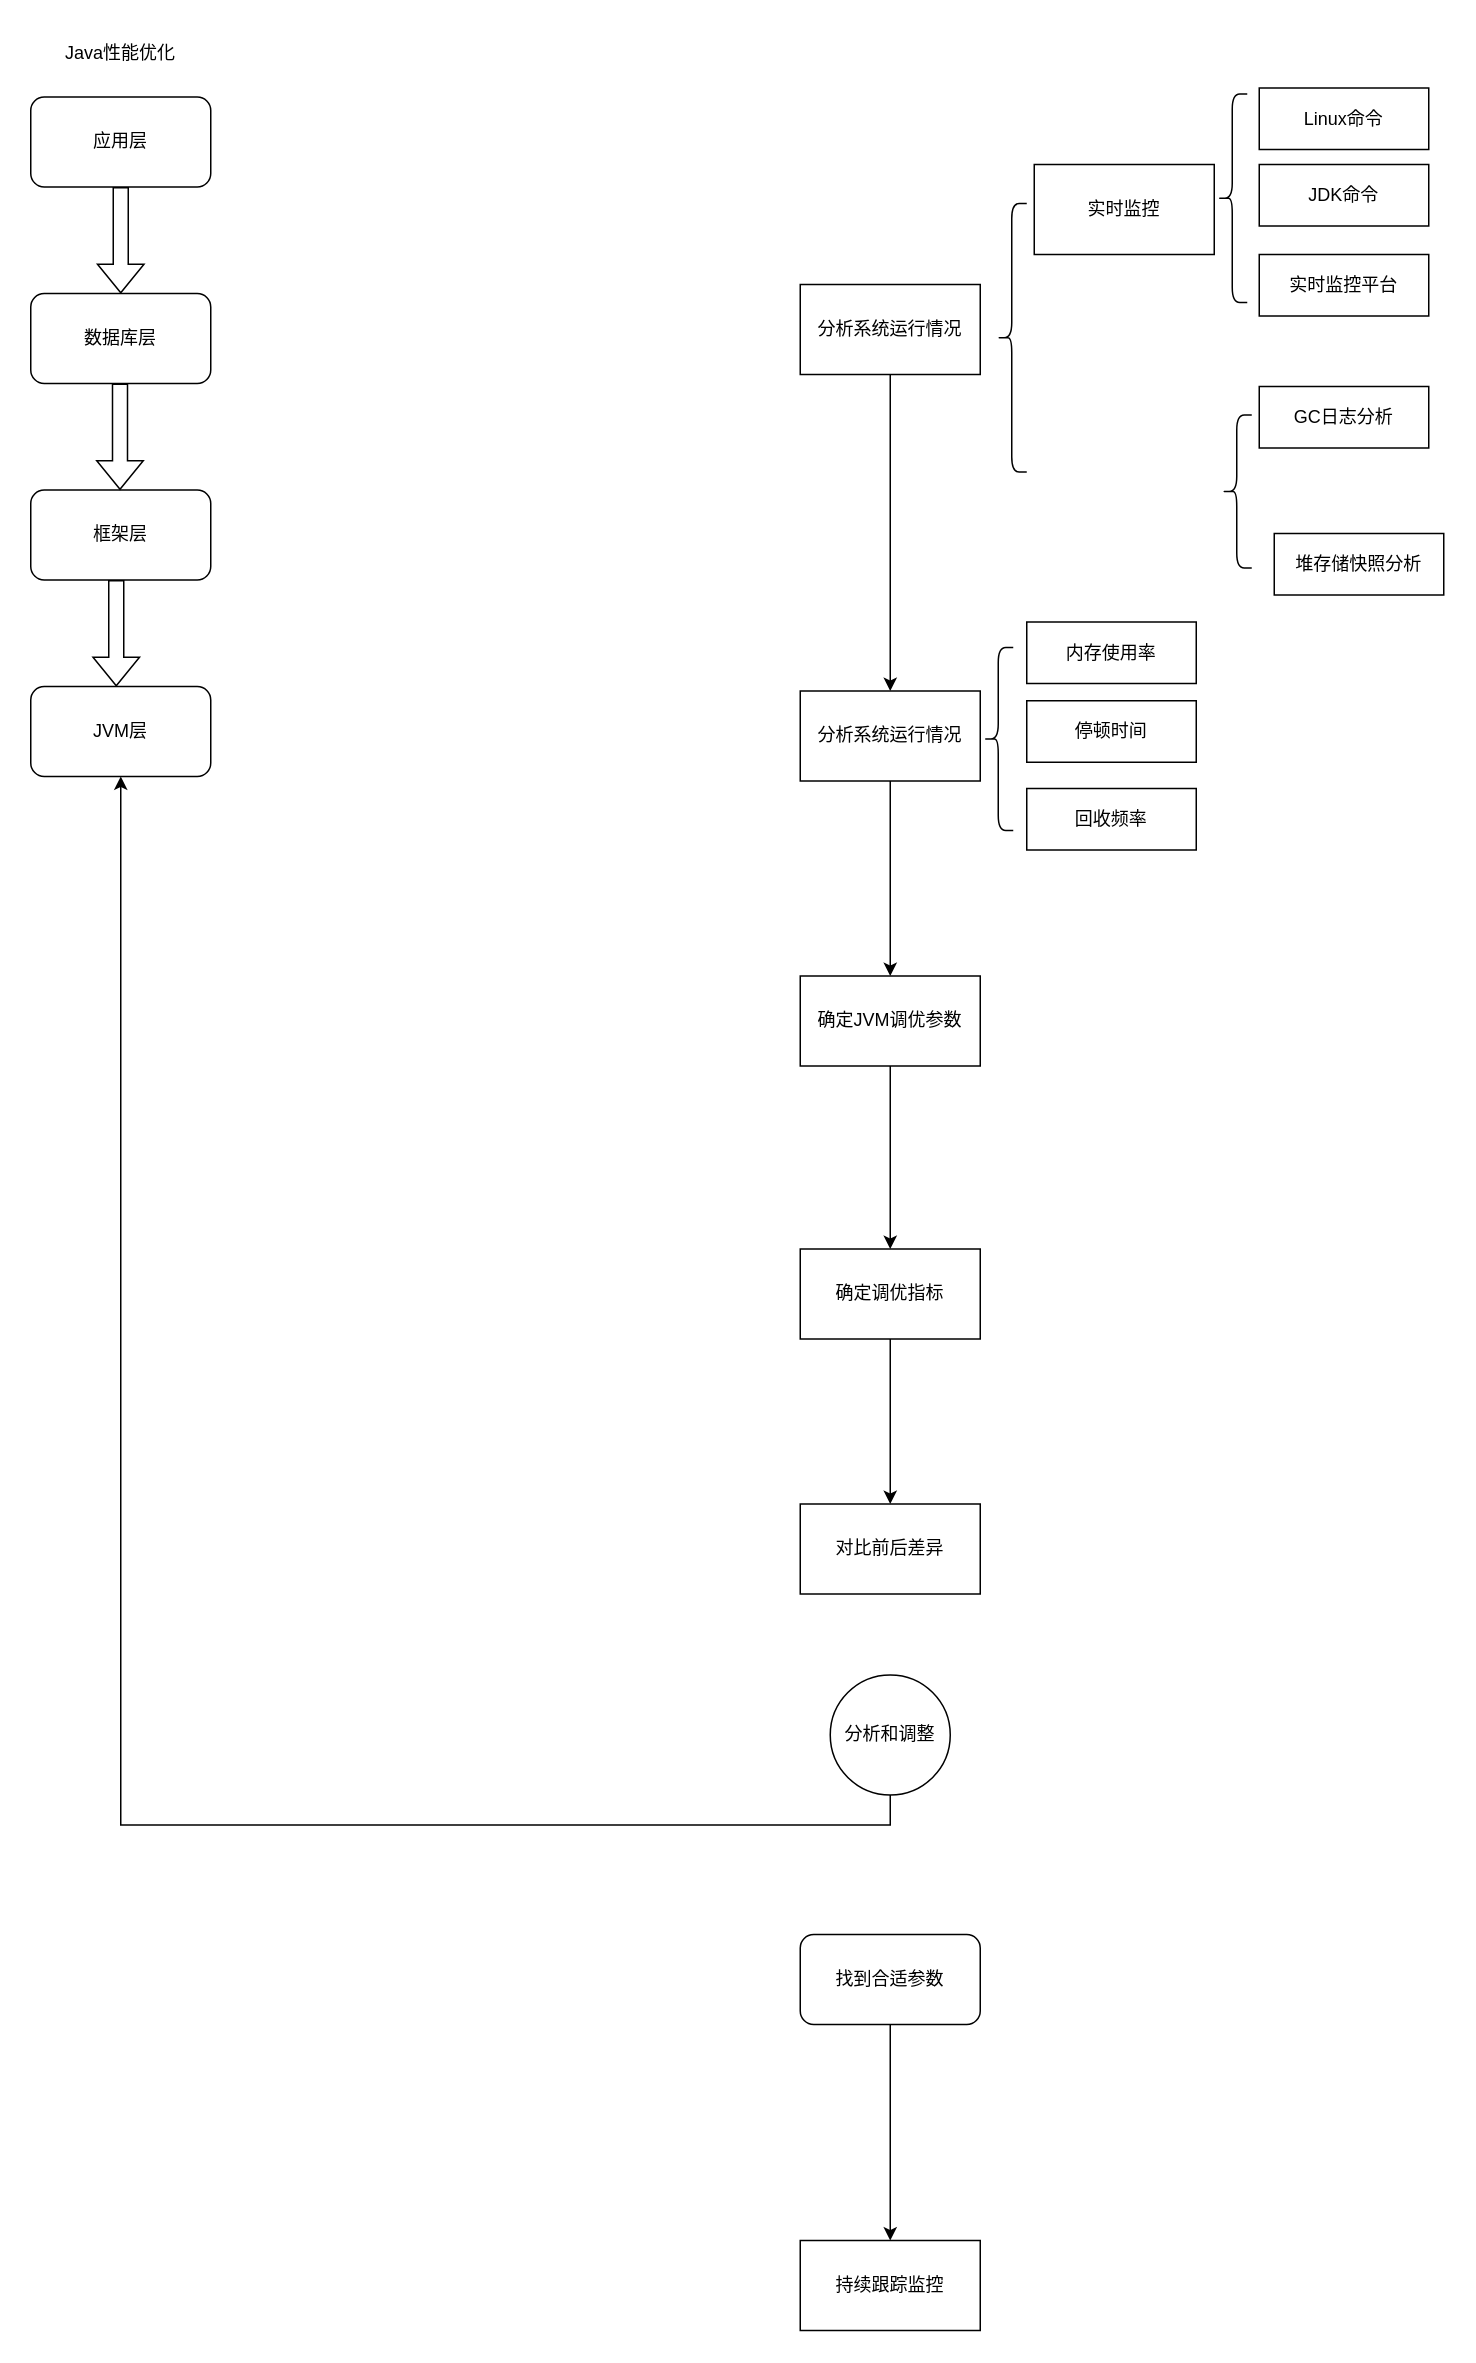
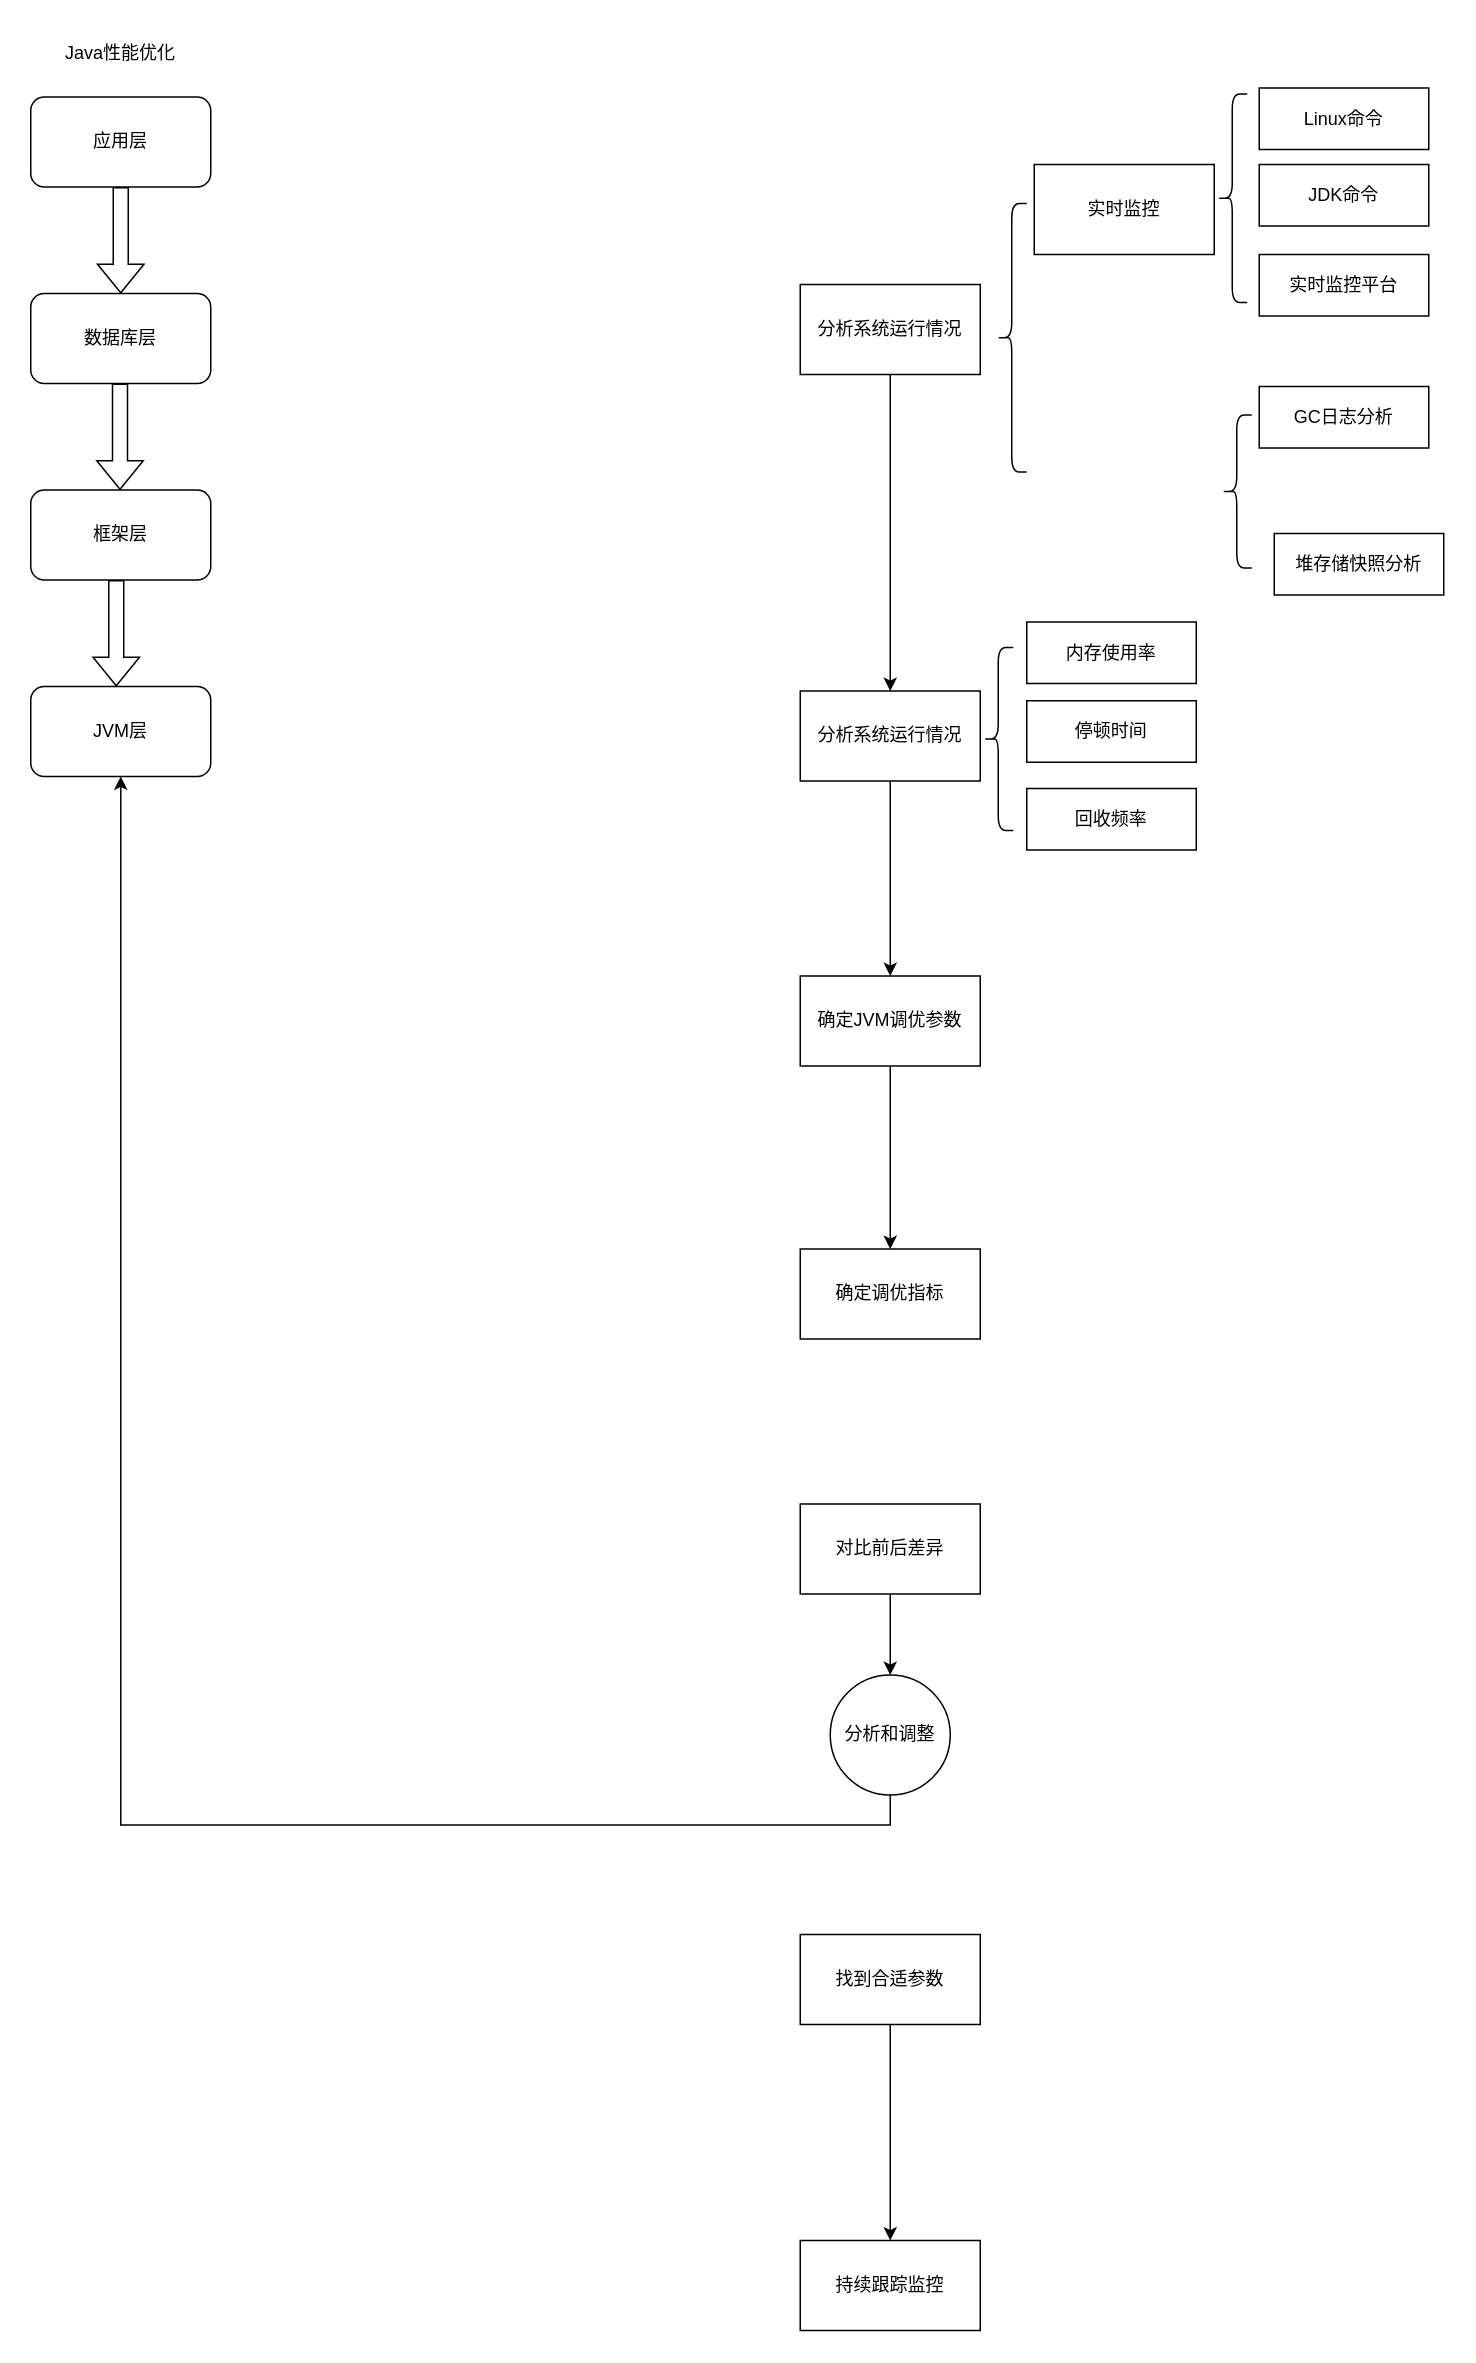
edge "确定调优指标" -> "对比前后差异": removed
edge "对比前后差异" -> "分析和调整": added
node "找到合适参数": shape rounded rectangle -> rectangle
